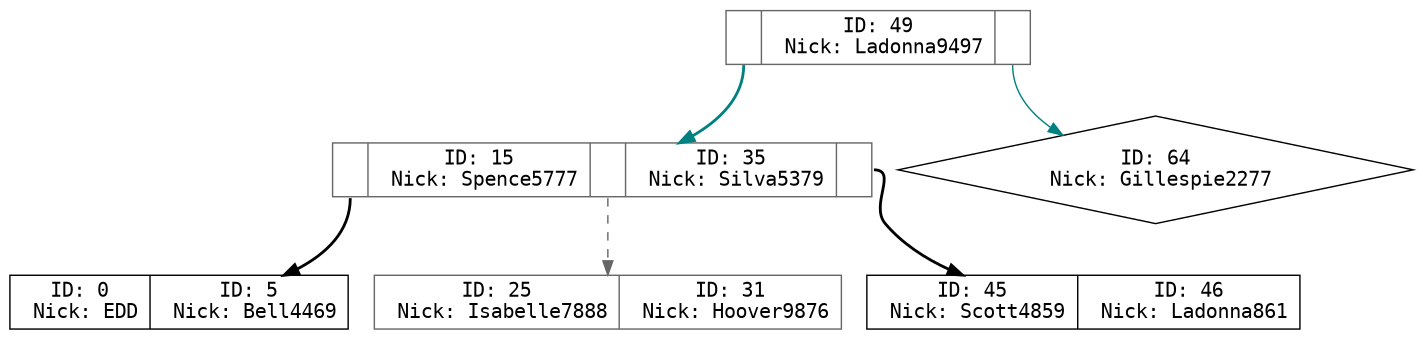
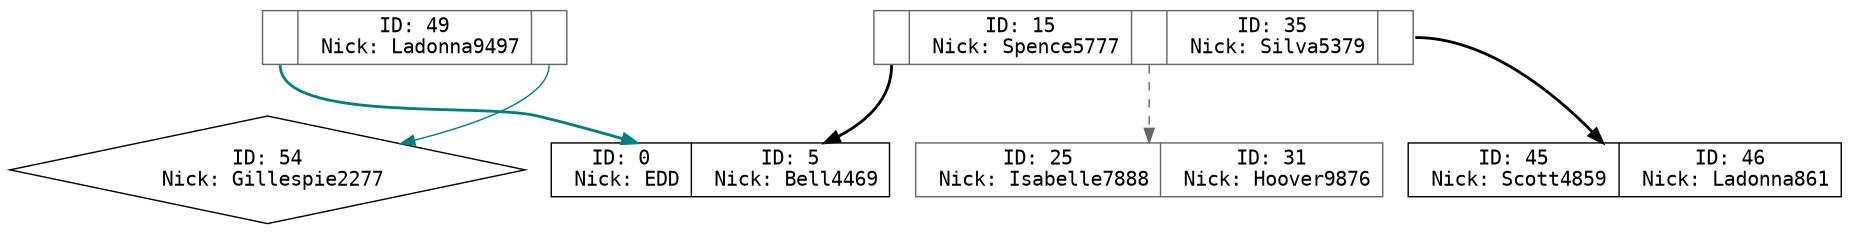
edge "ID: 49" -> "ID: 15": now "ID: 49" -> "ID: 0"
node "ID: 64 Nick: Gillespie2277": label "ID: 64 Nick: Gillespie2277" -> "ID: 54 Nick: Gillespie2277"
